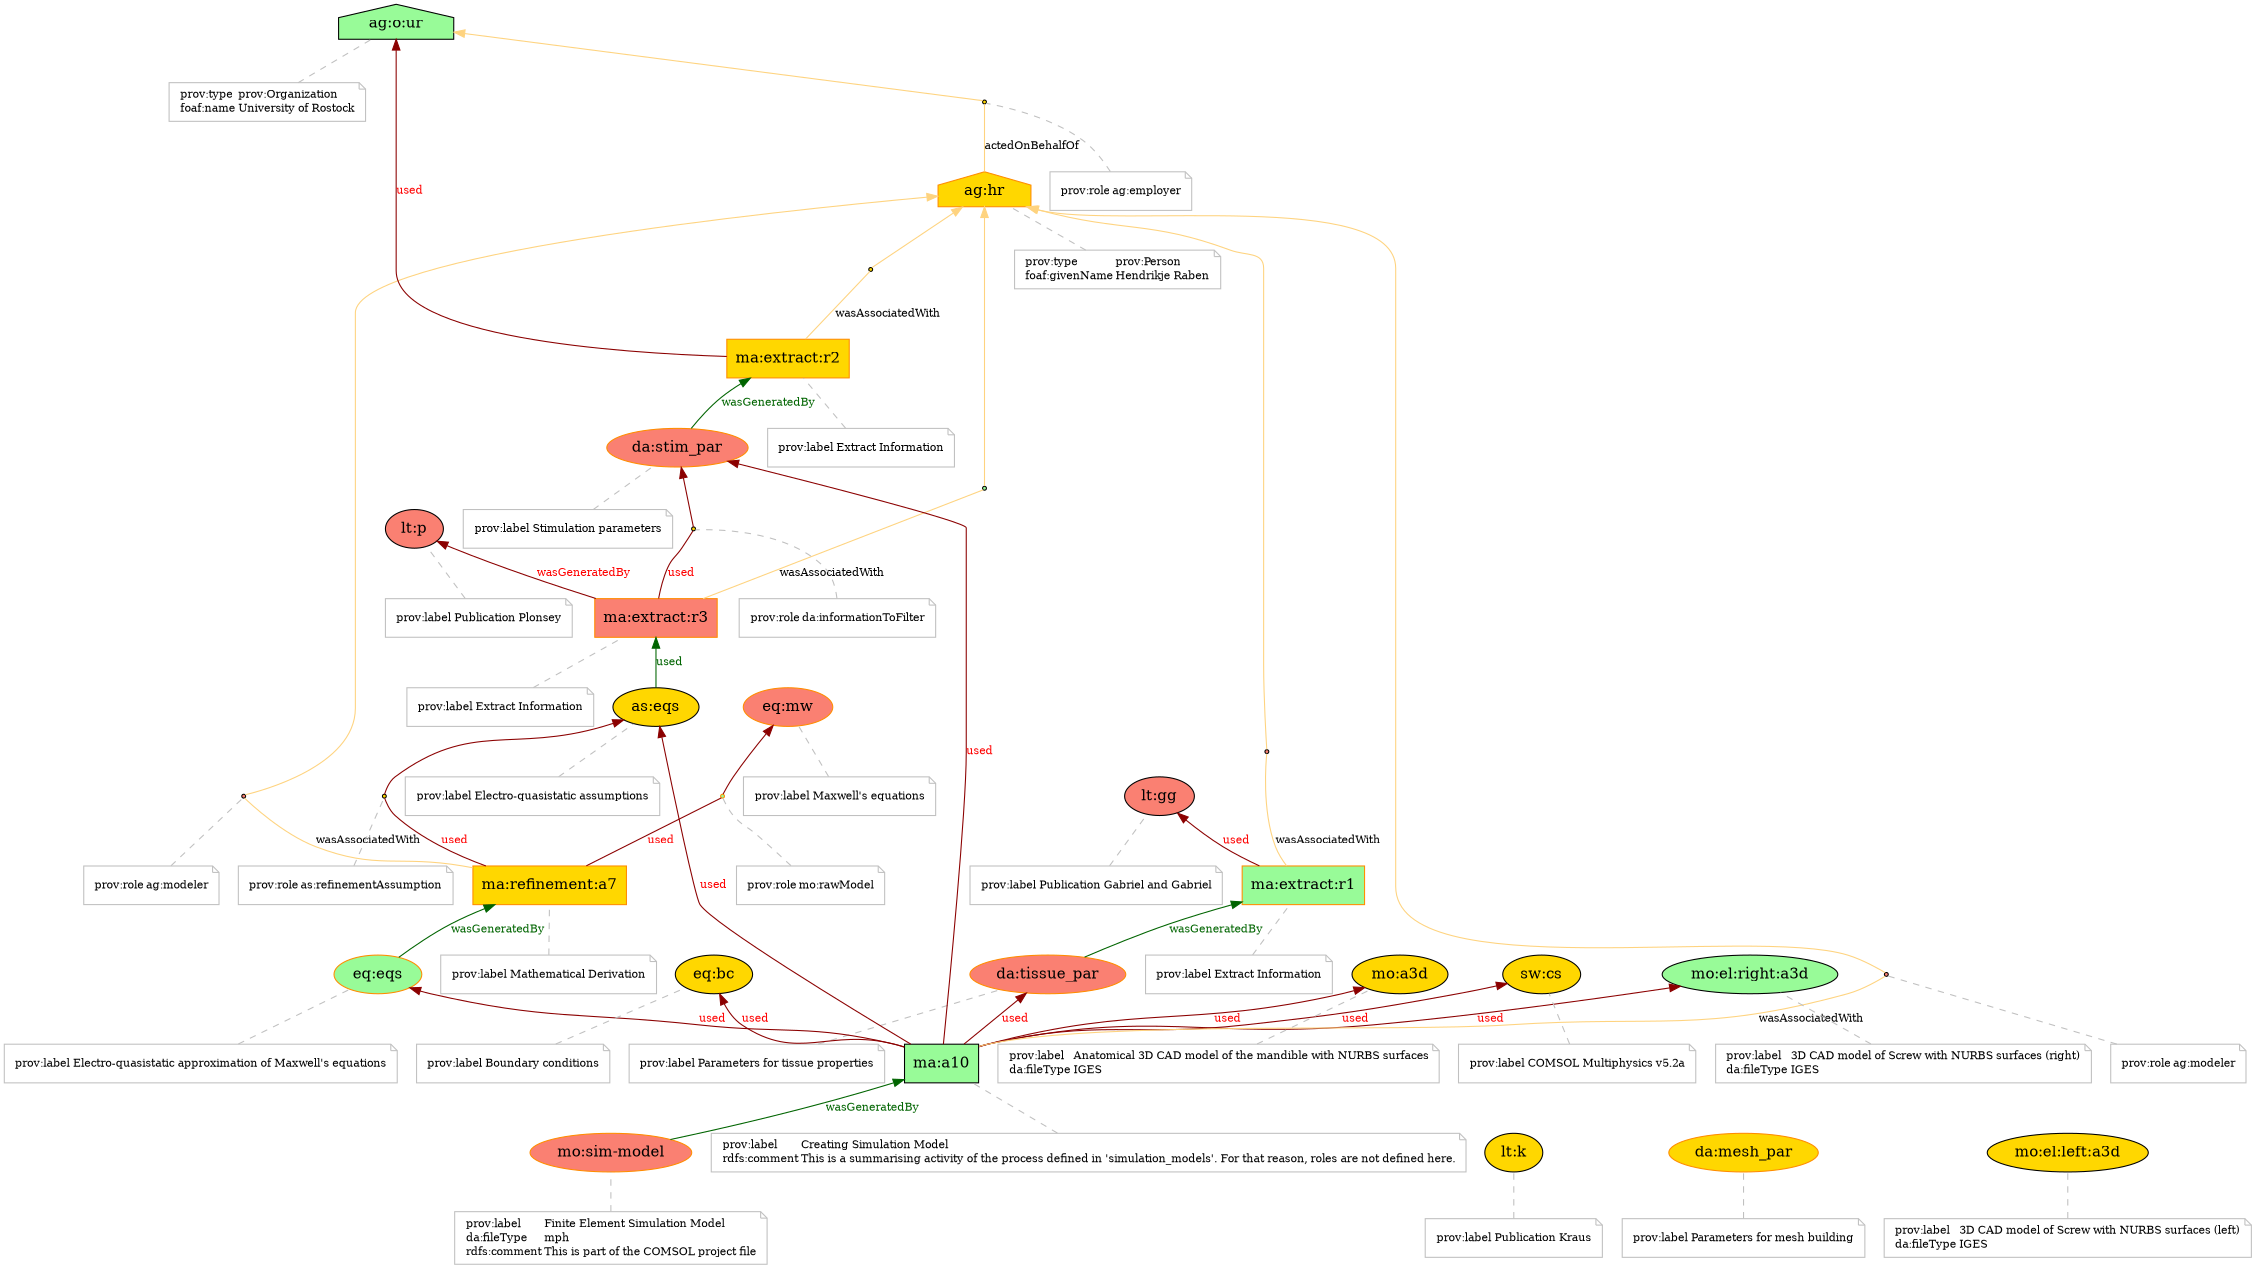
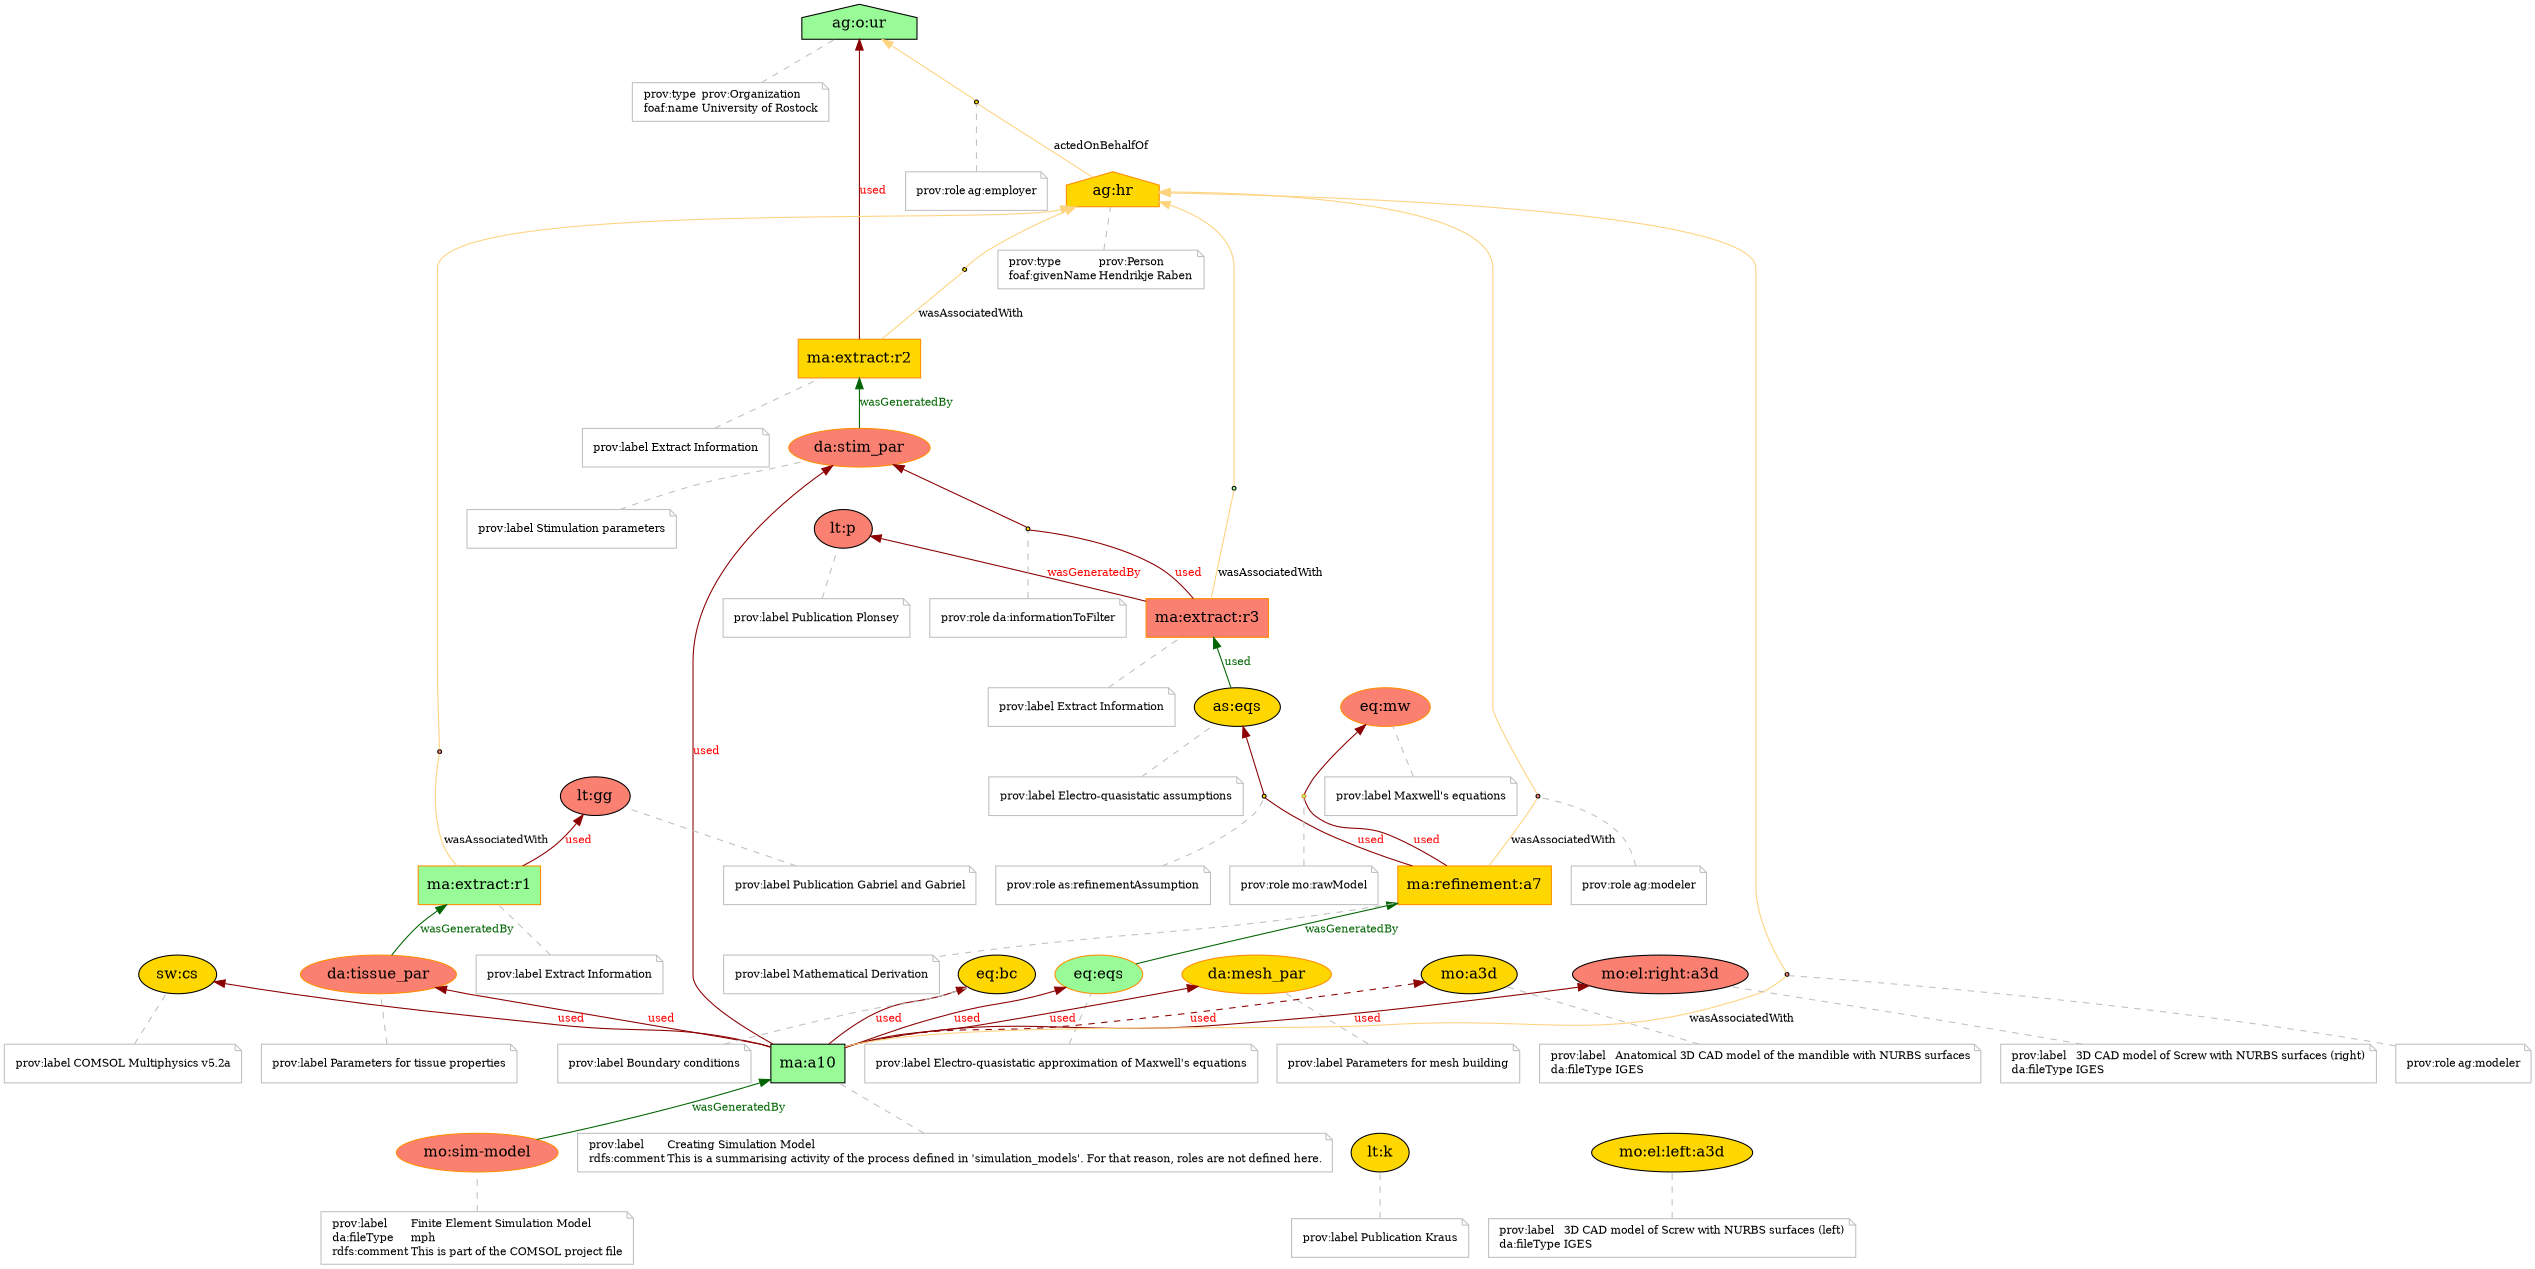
edge "ma:a10" -> "as:eqs": now "ma:a10" -> "da:mesh_par"
node "mo:el:right:a3d": fillcolor palegreen -> salmon
edge "ma:a10" -> "mo:a3d": style solid -> dashed
